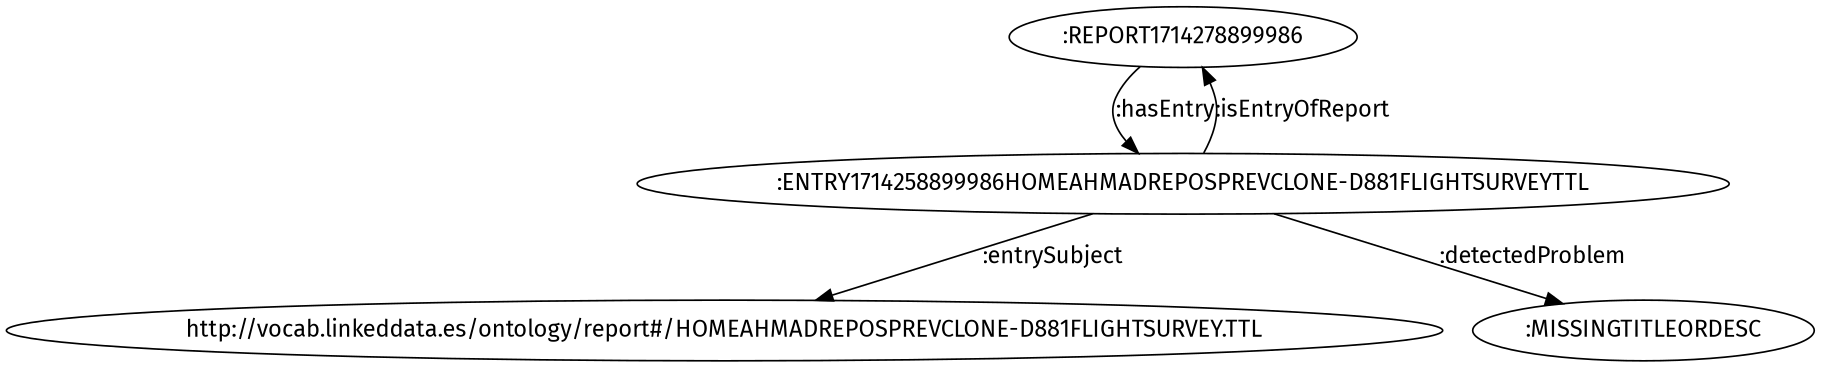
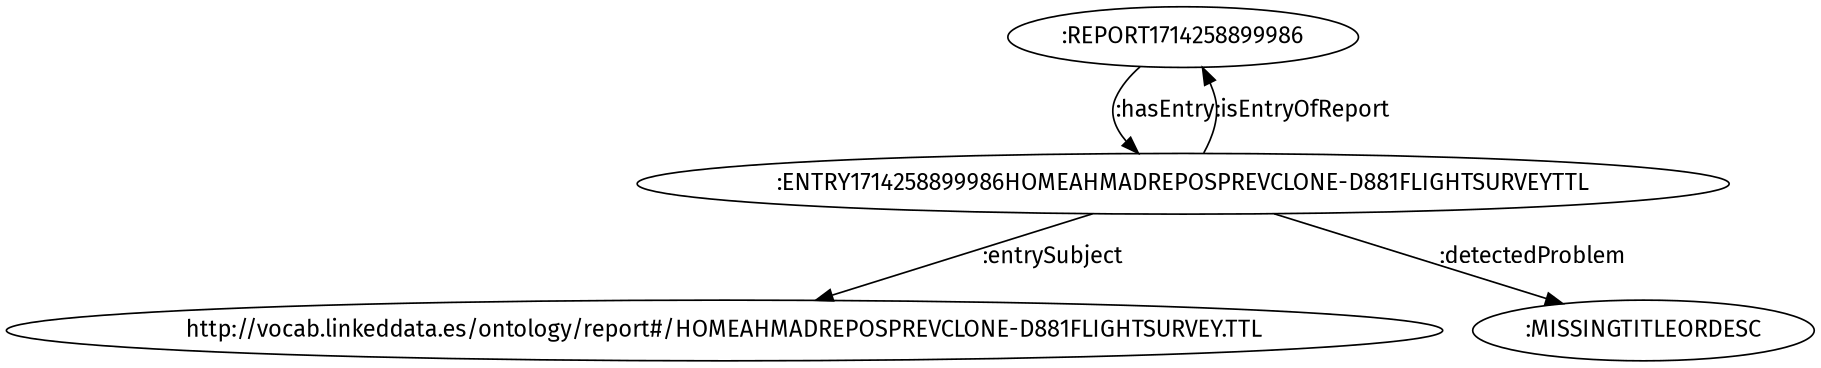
node ":REPORT1714278899986": label ":REPORT1714278899986" -> ":REPORT1714258899986"
